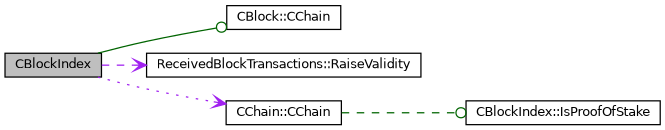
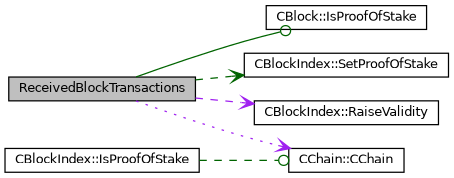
node "CBlock::CChain": label "CBlock::CChain" -> "CBlock::IsProofOfStake"
node "CBlockIndex": label "CBlockIndex" -> "ReceivedBlockTransactions"
node "ReceivedBlockTransactions::RaiseValidity": label "ReceivedBlockTransactions::RaiseValidity" -> "CBlockIndex::RaiseValidity"
node "CBlockIndex::SetProofOfStake": added
edge "CChain::CChain" -> "CBlockIndex::IsProofOfStake": reversed
